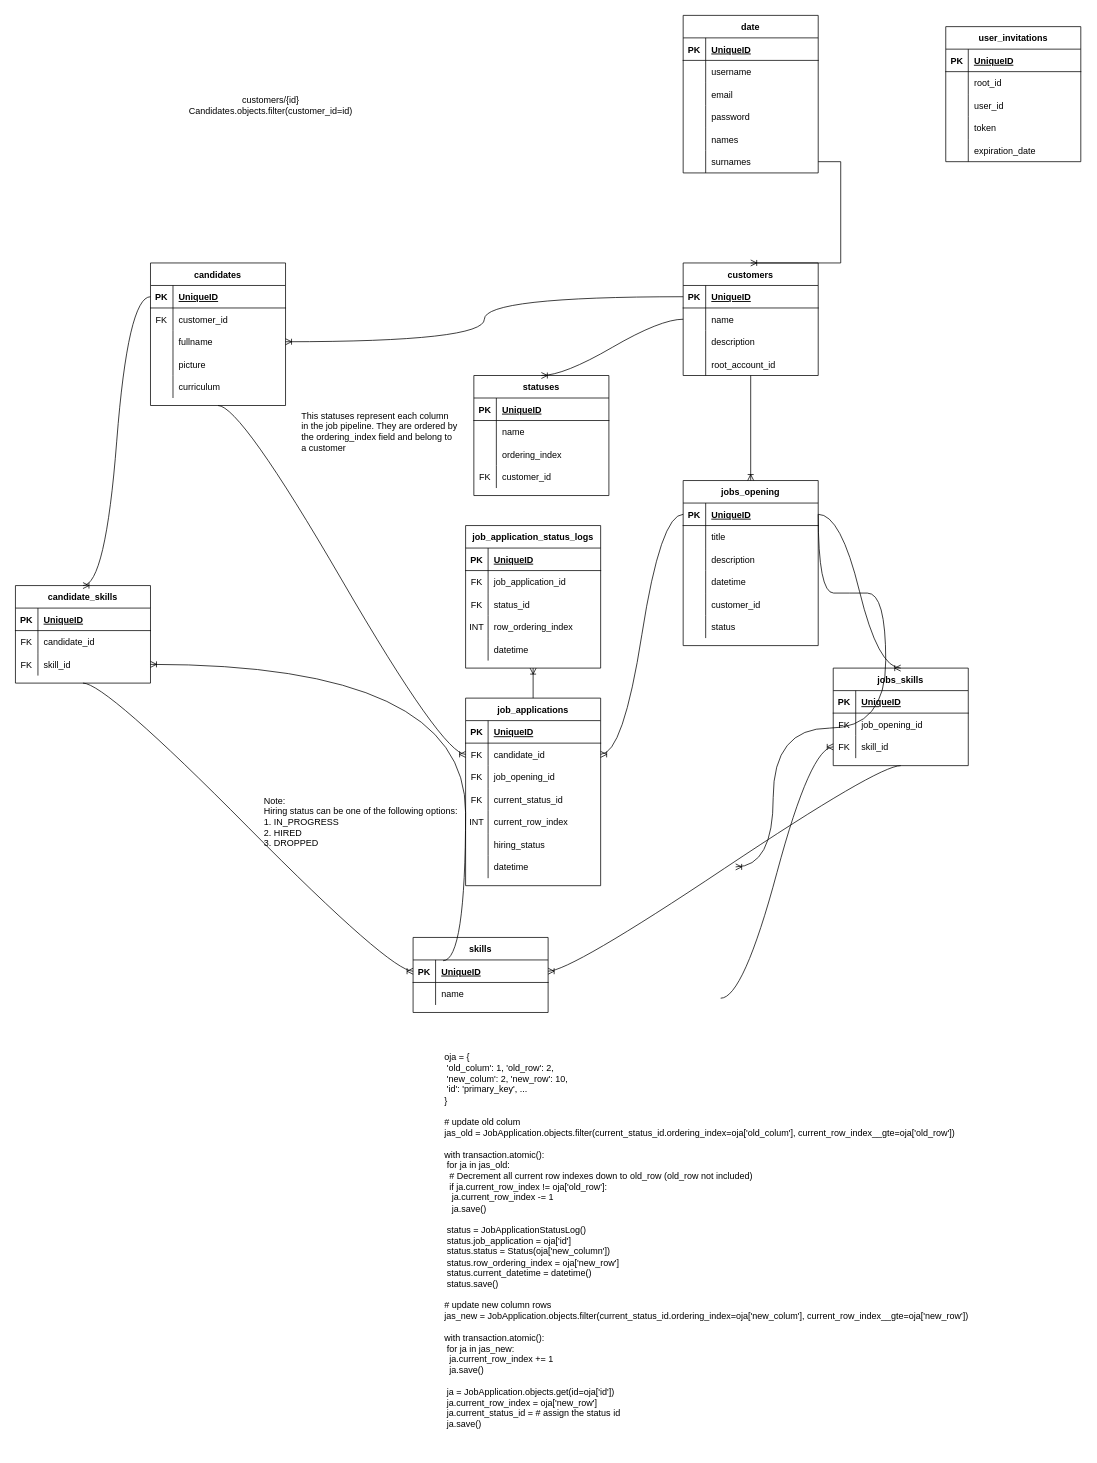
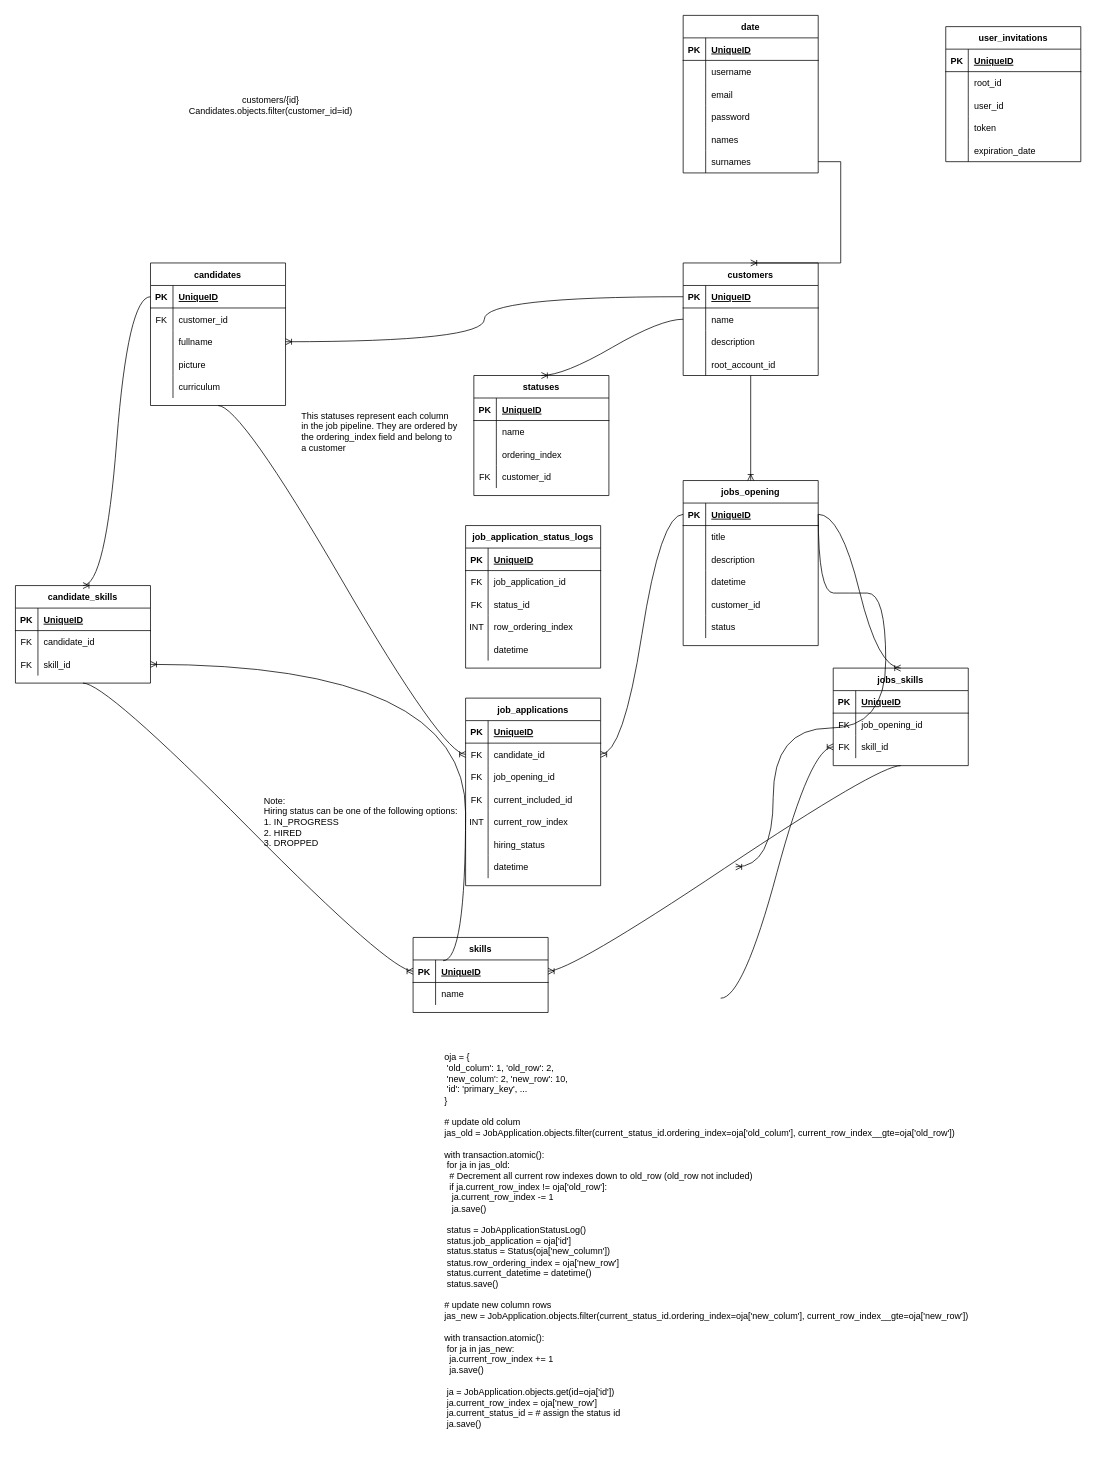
edge "job_applications" -> "job_application_status_logs": removed
node "current_status_id": label "current_status_id" -> "current_included_id"
